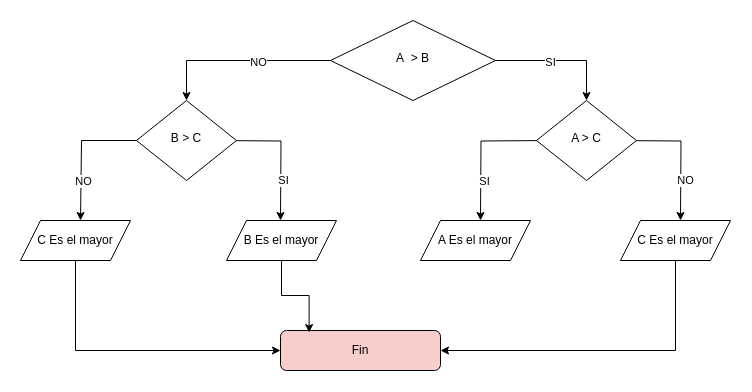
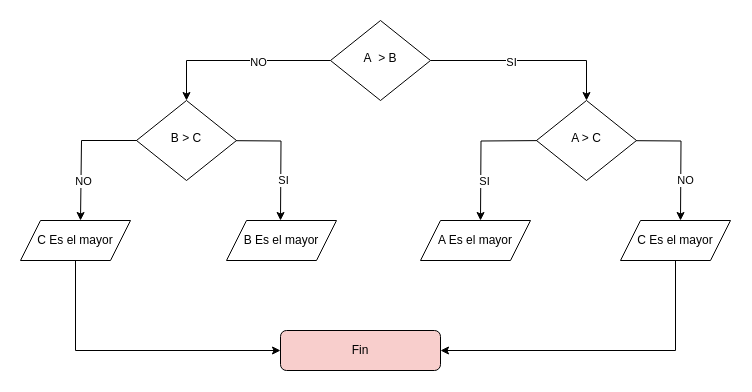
node "A > B": size 165x80 -> 100x80
edge "B Es el mayor" -> "Fin": removed
